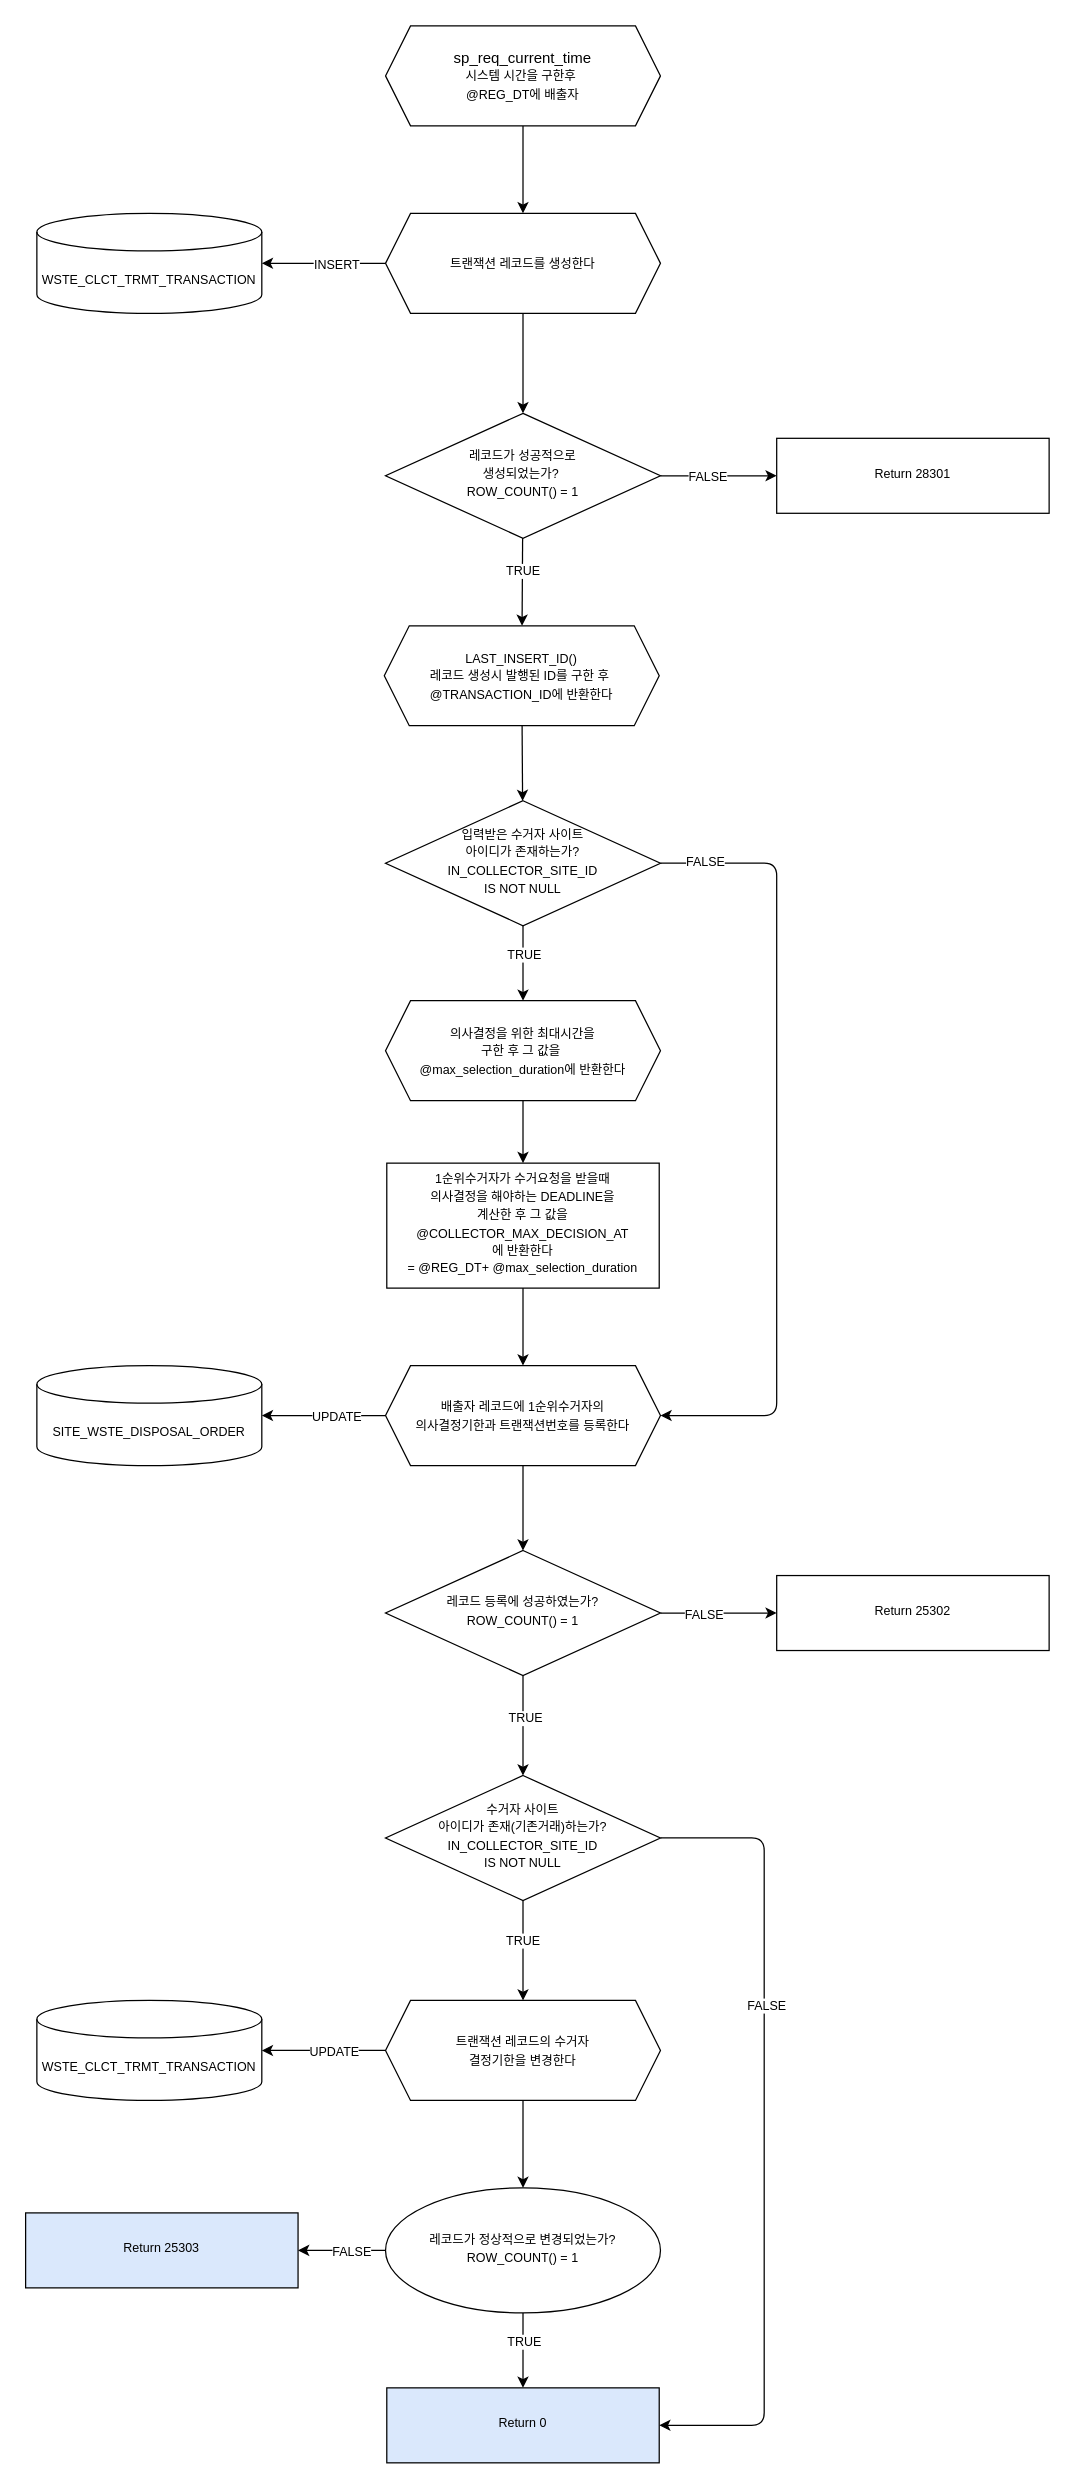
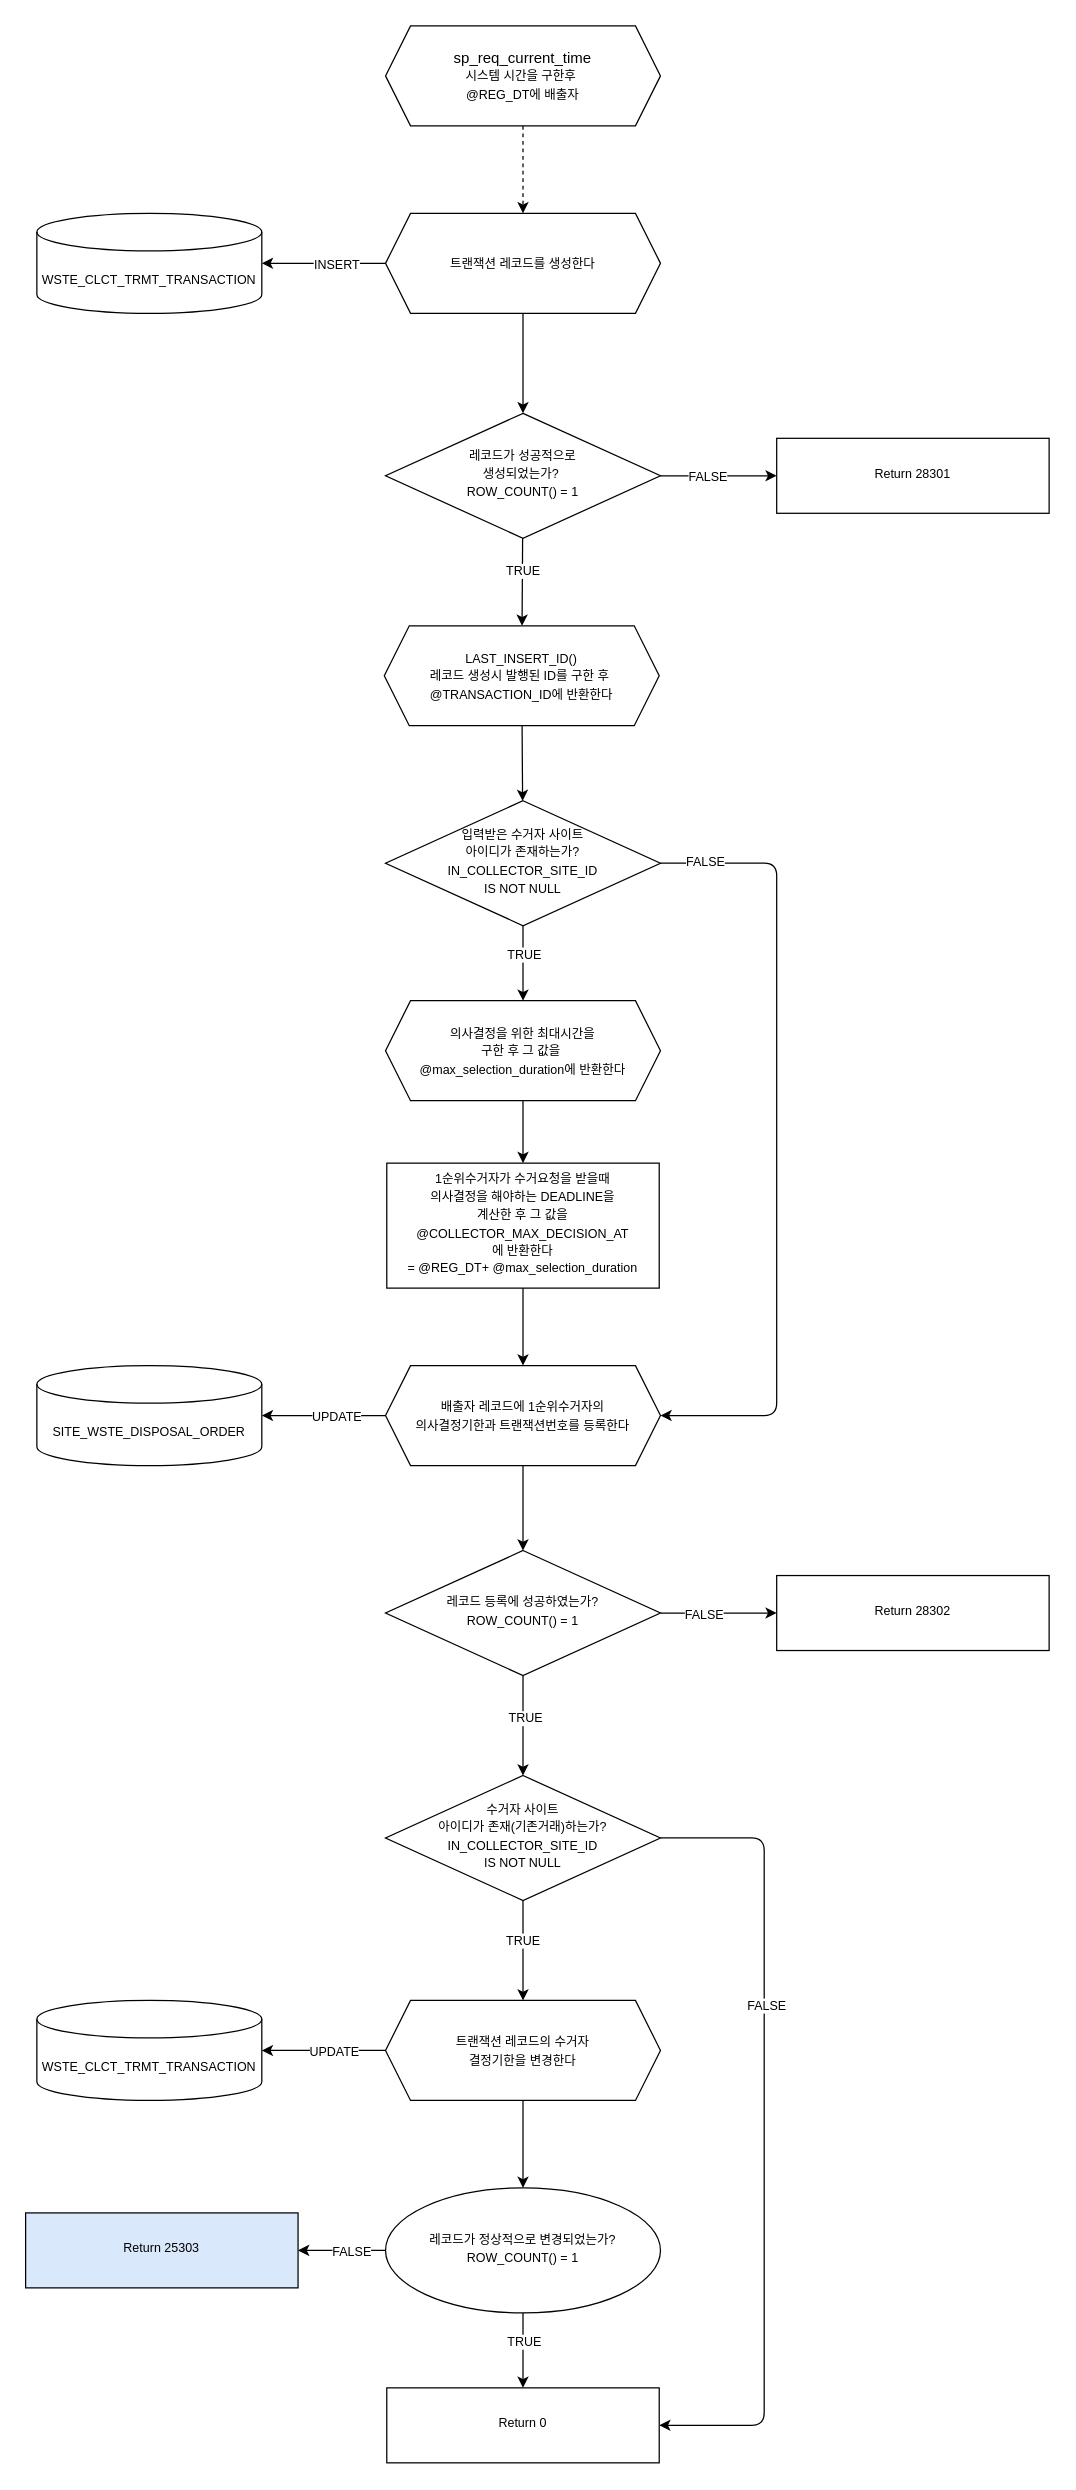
edge "sp_req_current_time 시스템 시간을 구한후 @REG_DT에 배출자" -> "트랜잭션 레코드를 생성한다": style solid -> dashed
node "Return 25302": label "Return 25302" -> "Return 28302"
node "Return 0": fillcolor #dae8fc -> #ffffff
